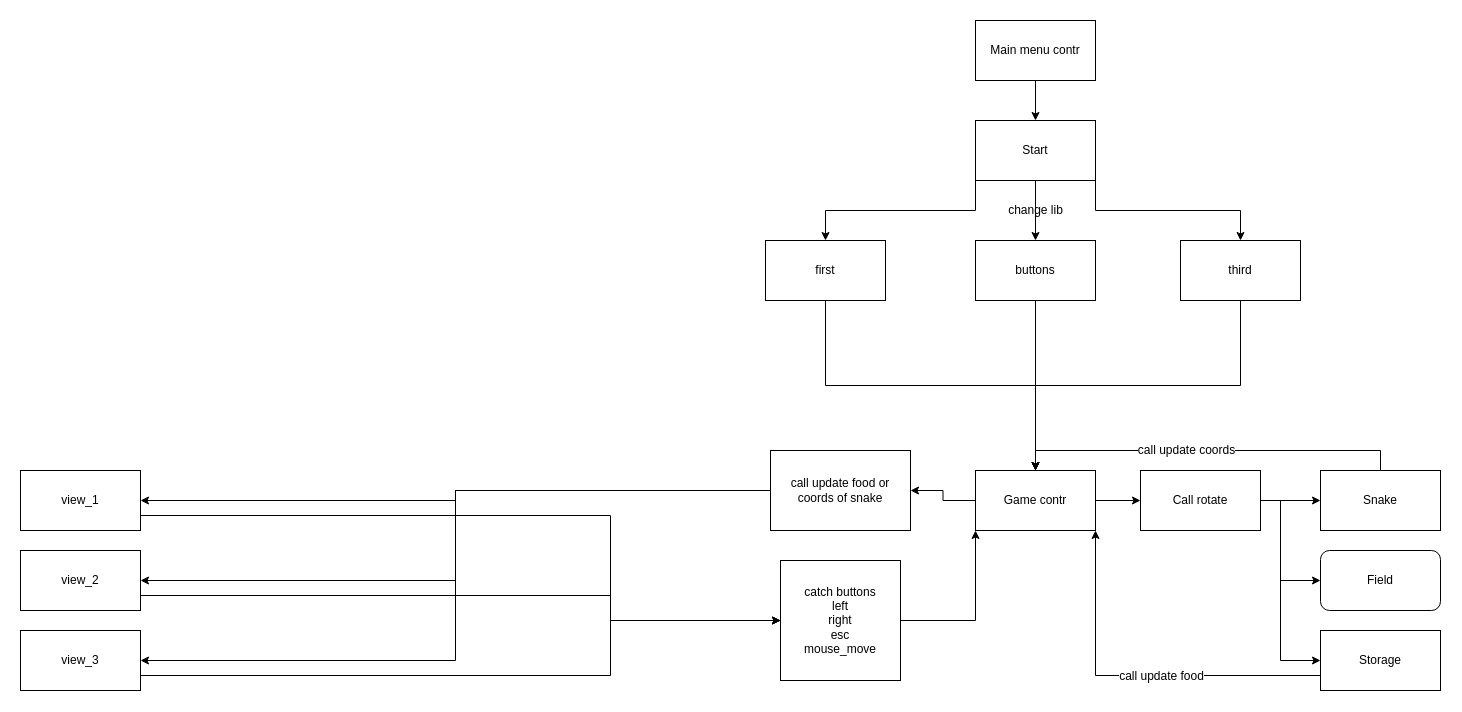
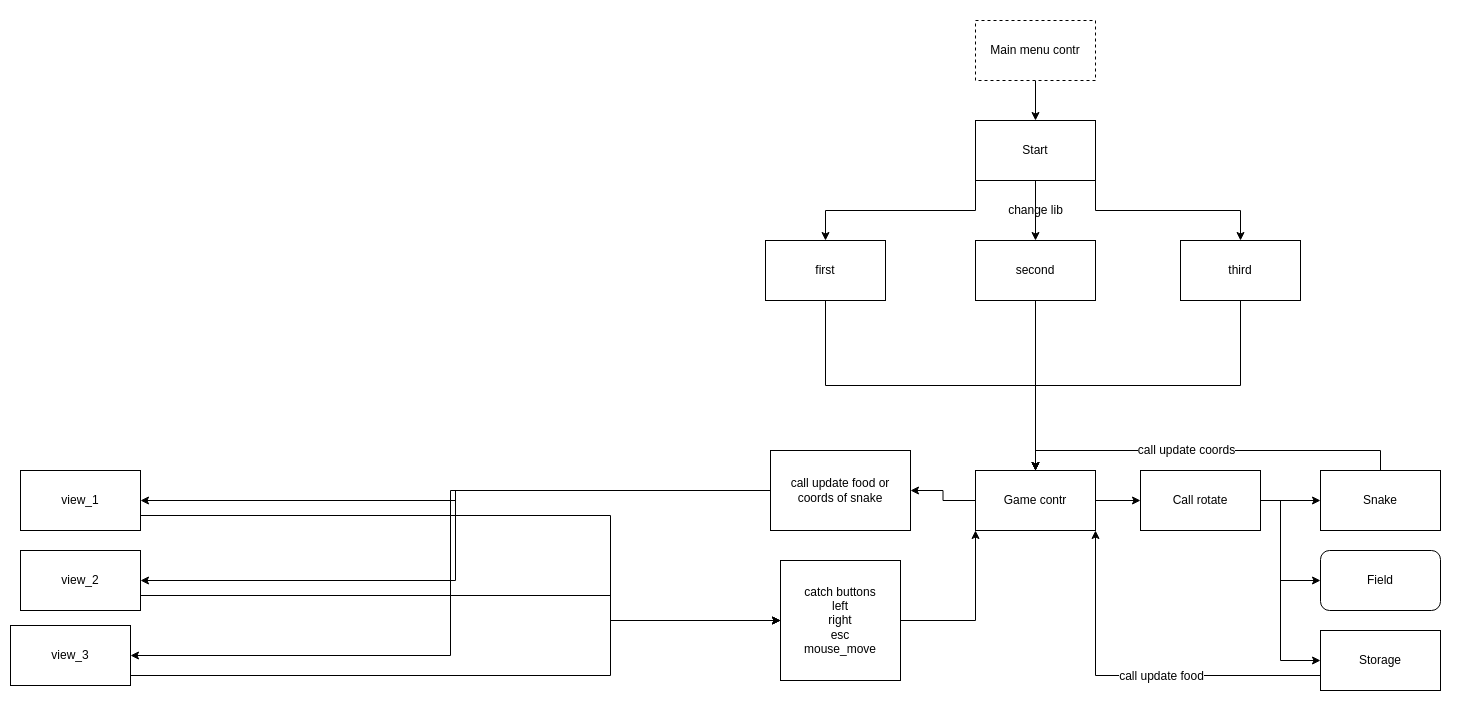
node "Main menu contr": style solid -> dashed
node "buttons": label "buttons" -> "second"
node "view_3": moved (81, 661) -> (71, 656)
